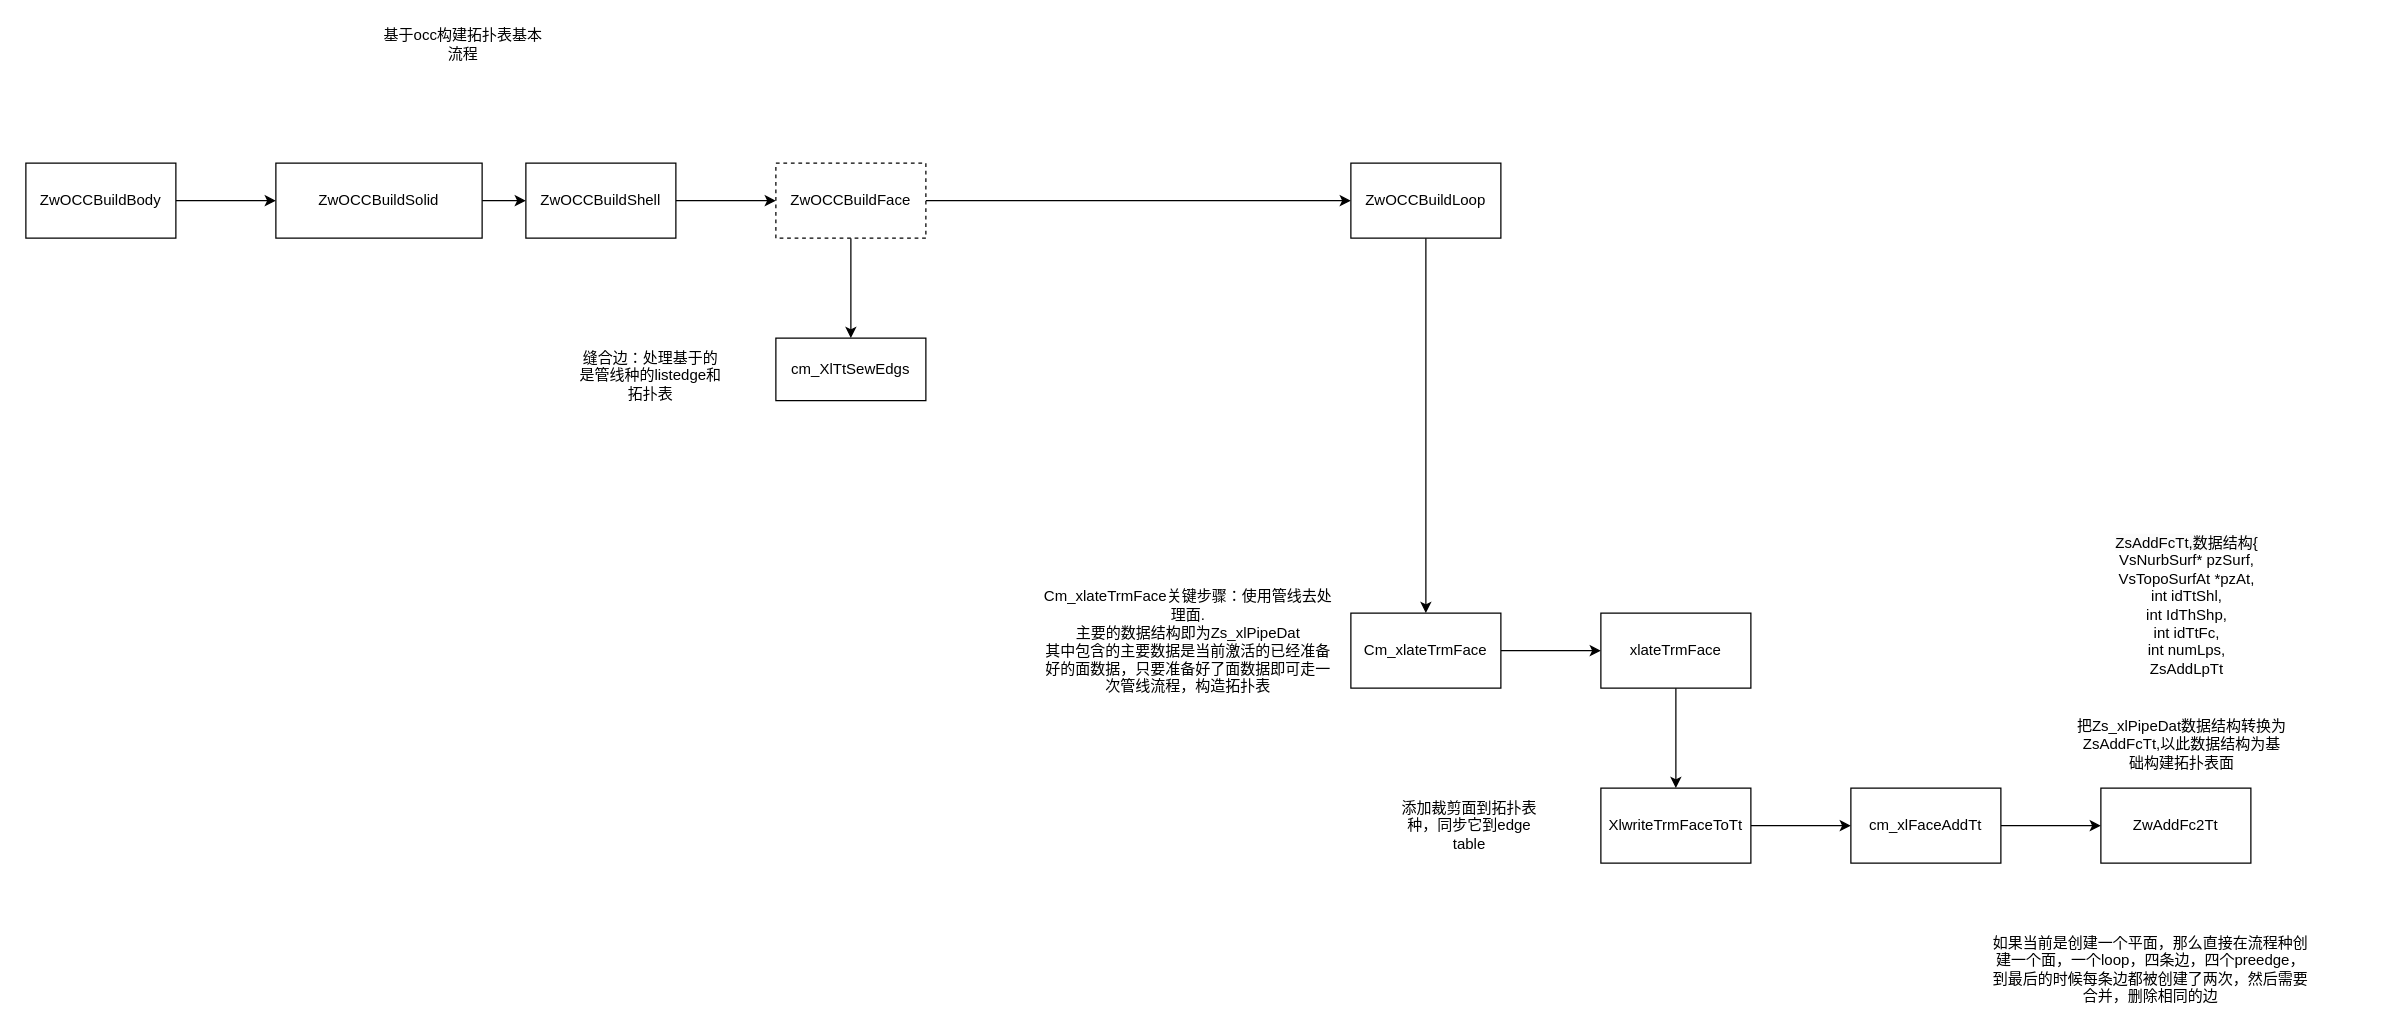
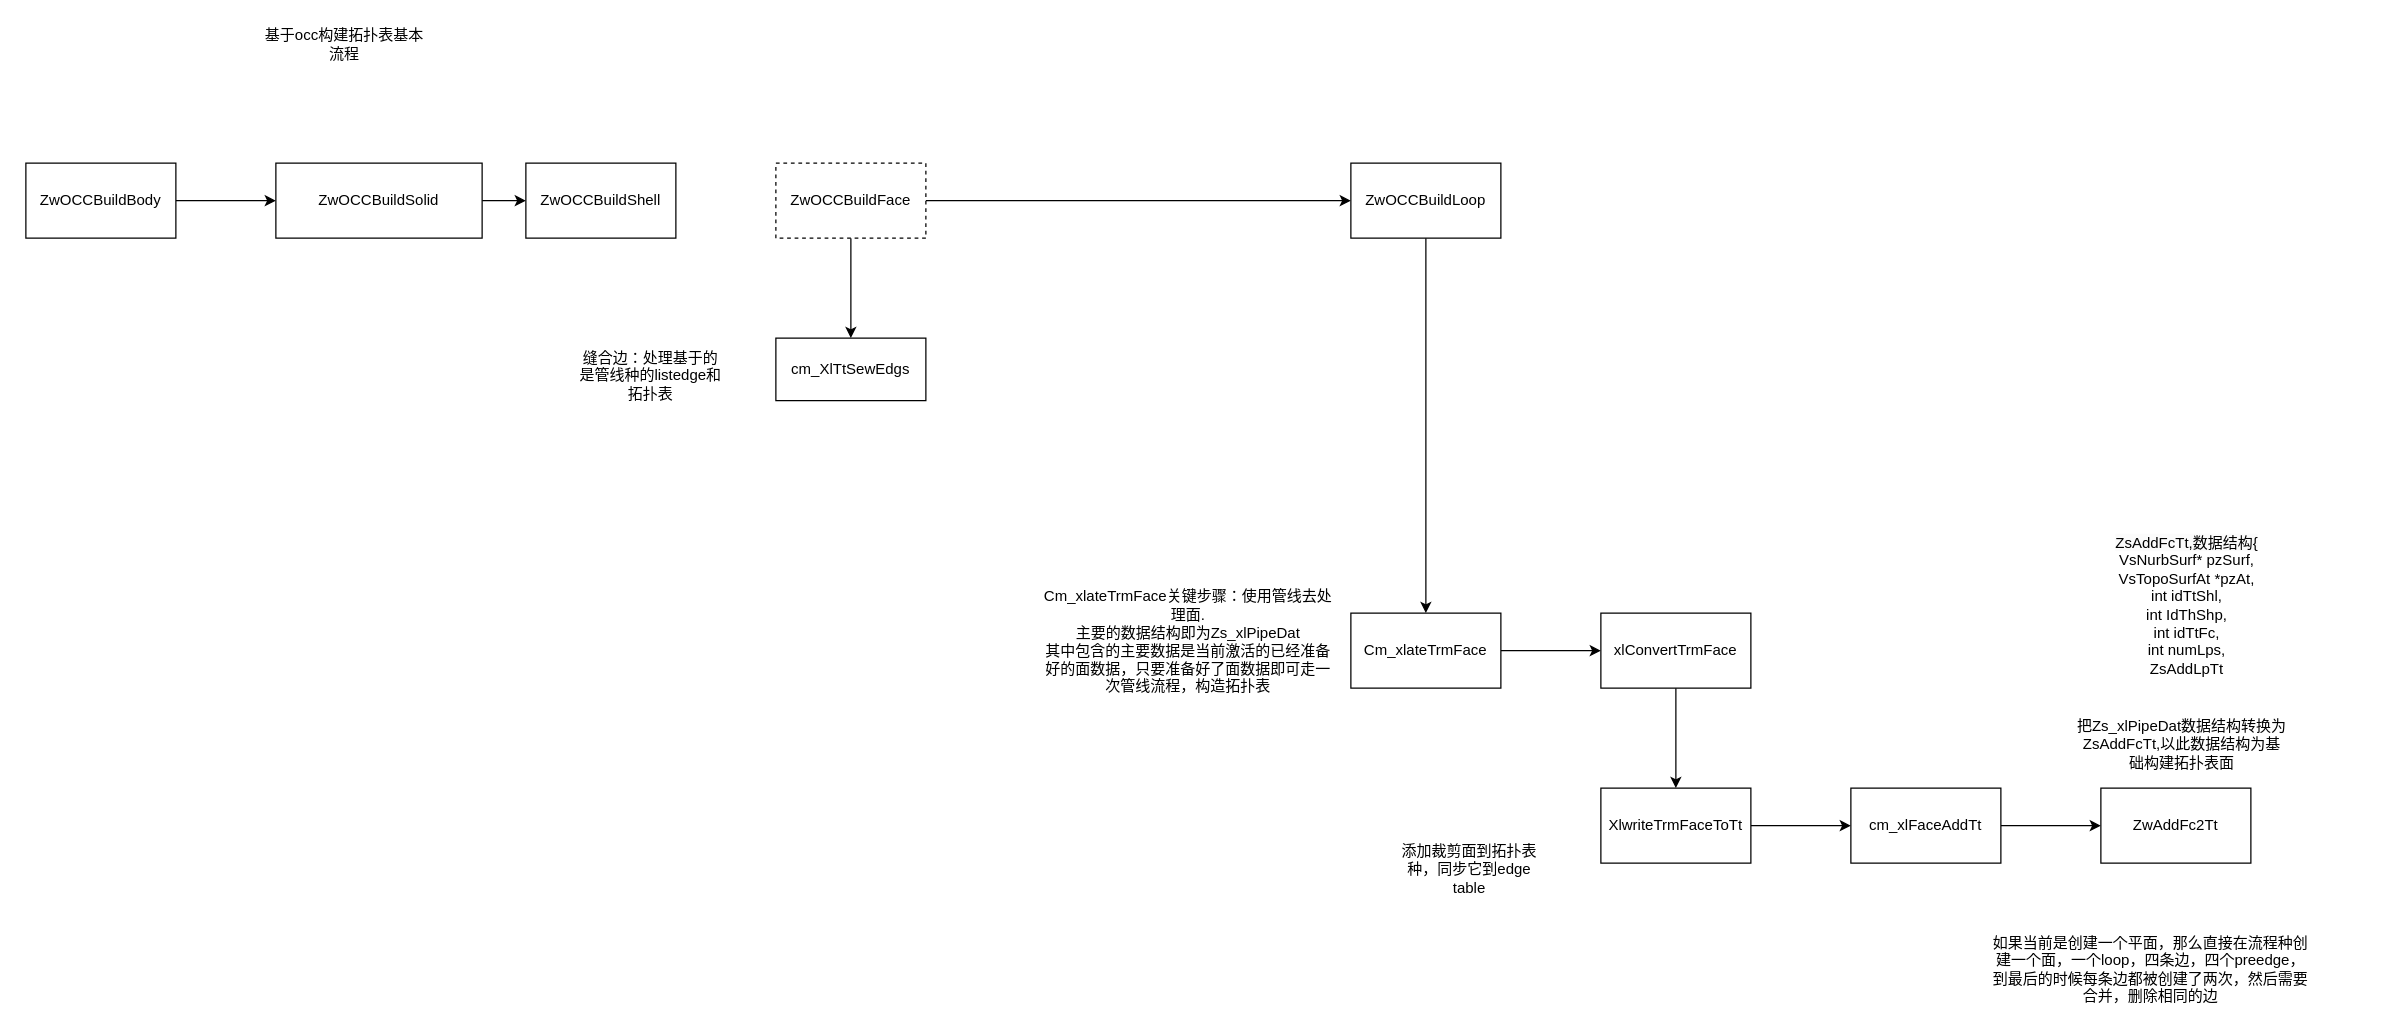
node "基于occ构建拓扑表基本流程": moved (463, 44) -> (344, 44)
edge "ZwOCCBuildShell" -> "ZwOCCBuildFace": removed
node "xlateTrmFace": label "xlateTrmFace" -> "xlConvertTrmFace"
node "添加裁剪面到拓扑表种，同步它到edge table": moved (1469, 826) -> (1469, 869)
